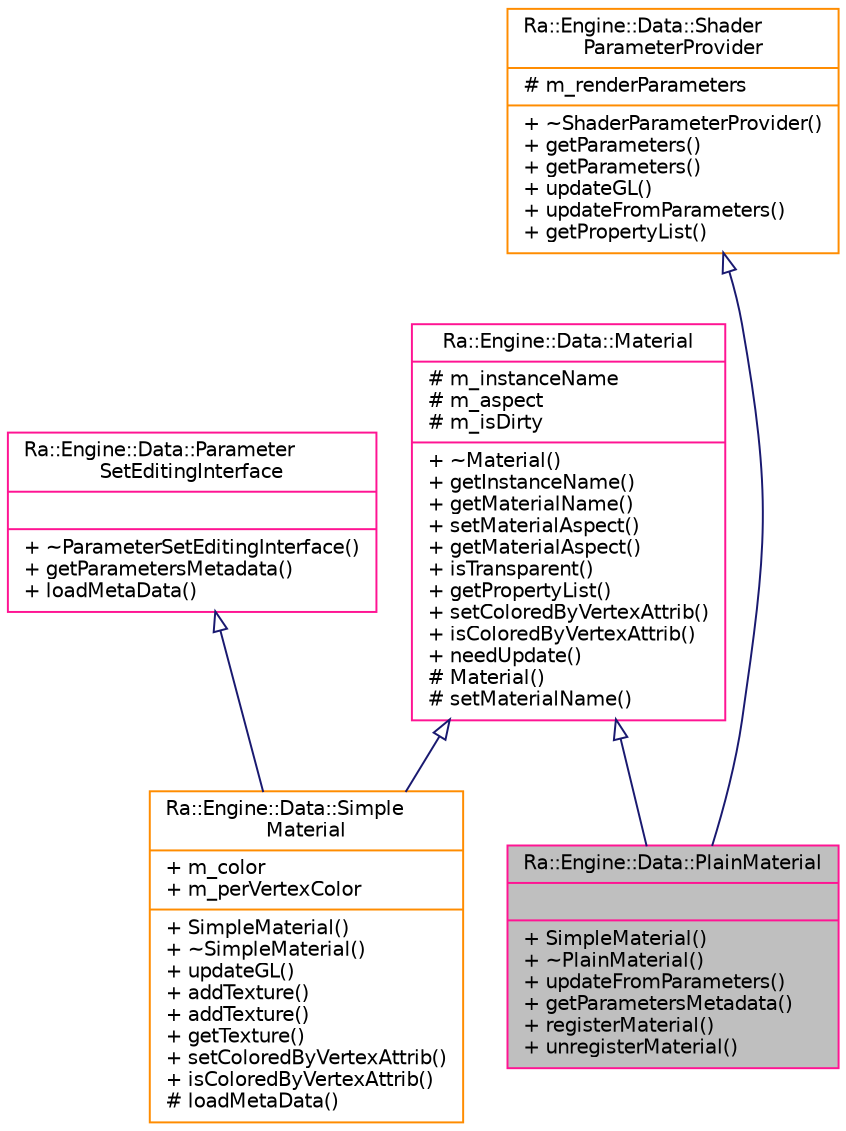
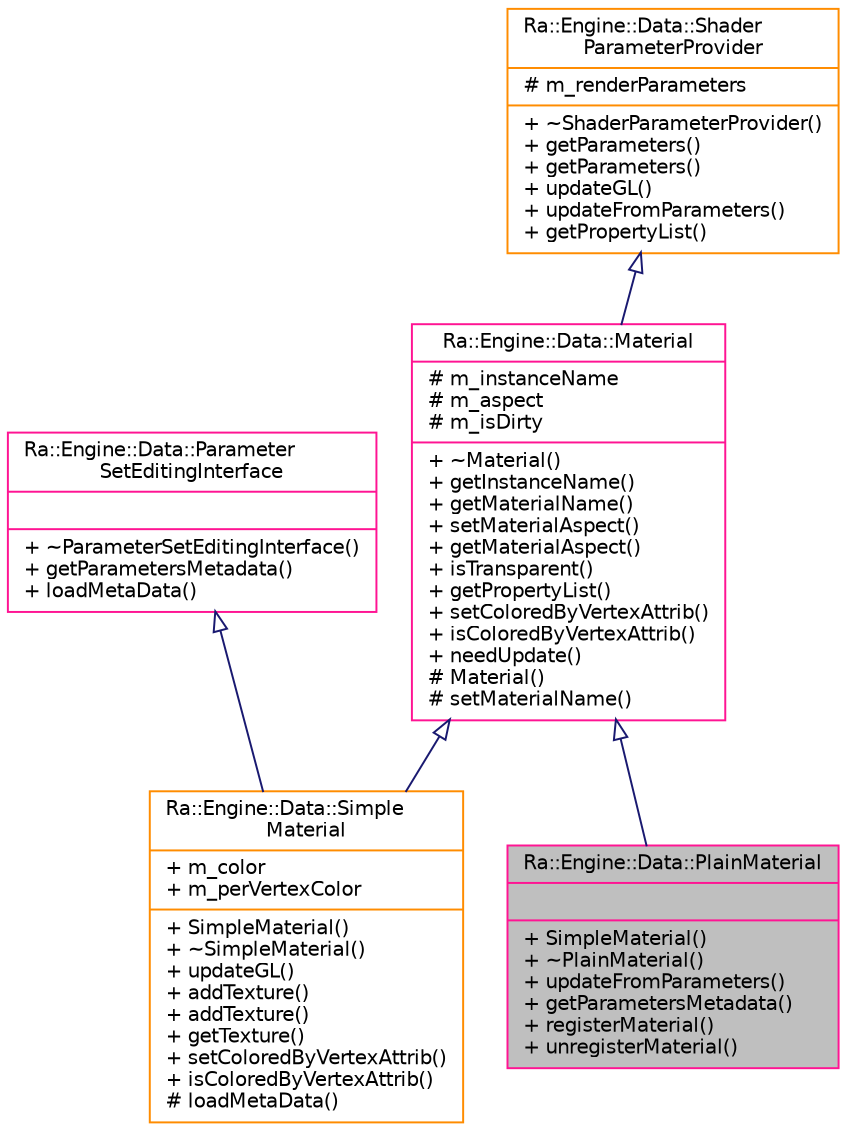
edge "Ra::Engine::Data::PlainMaterial" -> "Ra::Engine::Data::Shader": now "Ra::Engine::Data::Material" -> "Ra::Engine::Data::Shader"
